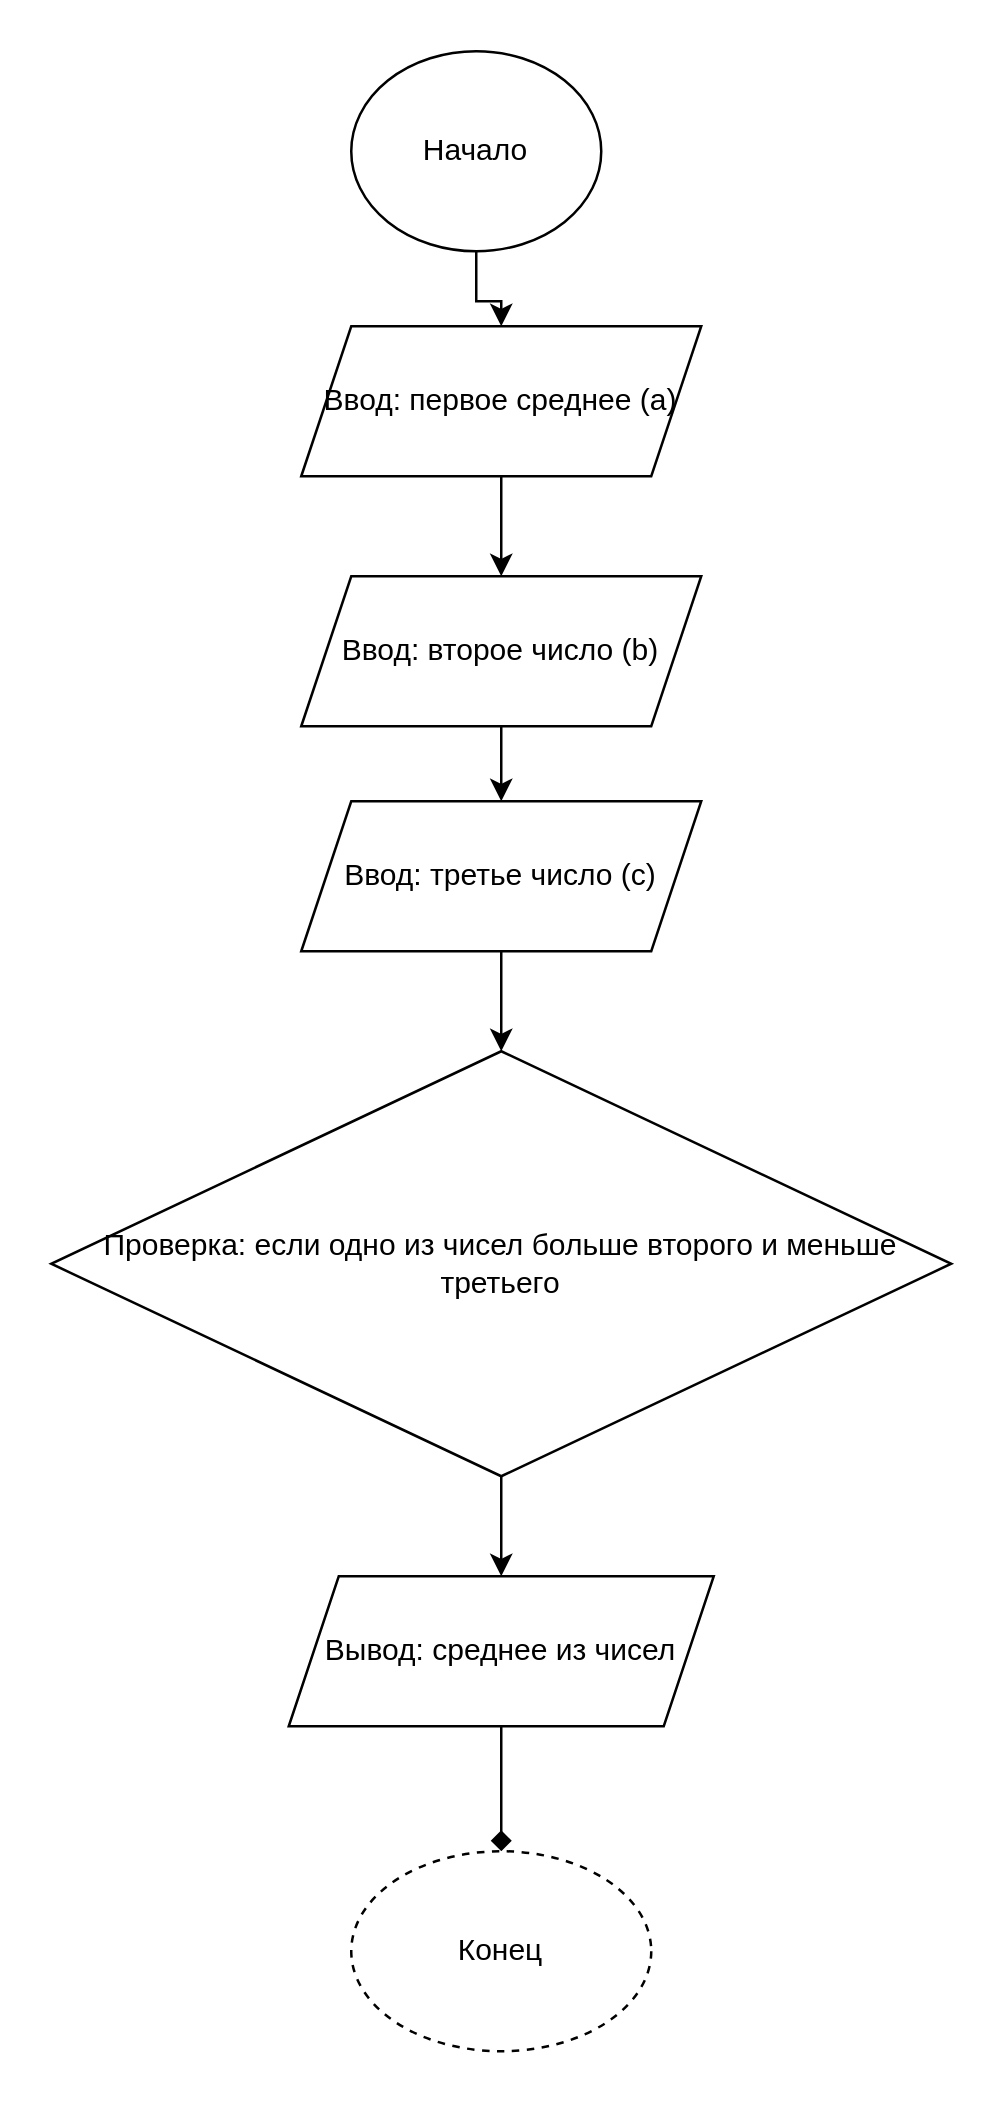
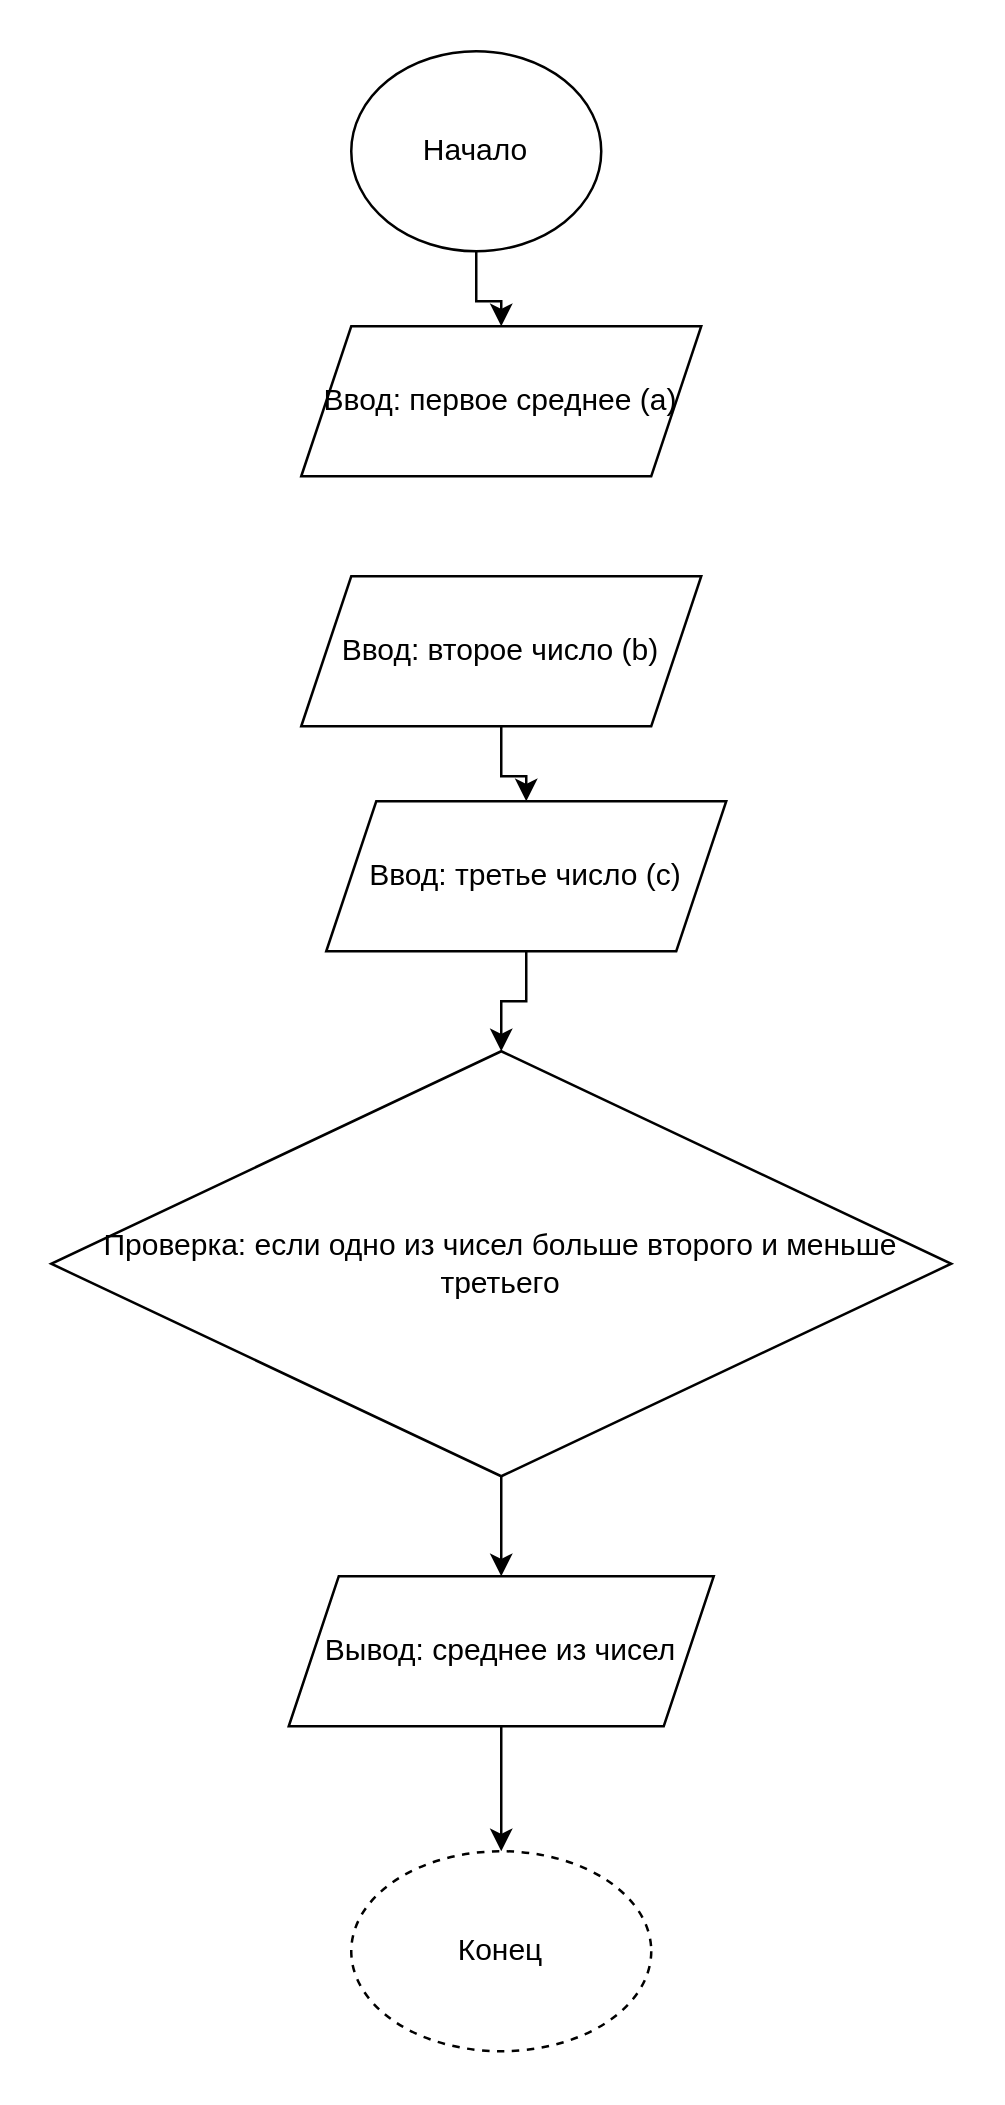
edge "Ввод: первое среднее (а)" -> "Ввод: второе число (b)": removed
node "Ввод: третье число (с)": moved (501, 876) -> (526, 876)
edge "Вывод: среднее из чисел" -> "Конец": arrowhead diamond -> classic
